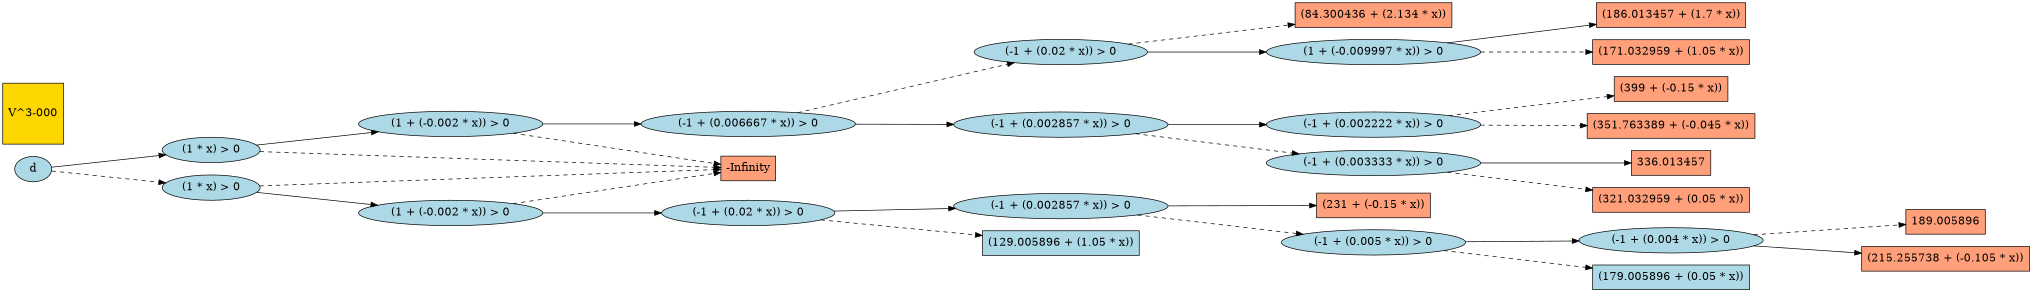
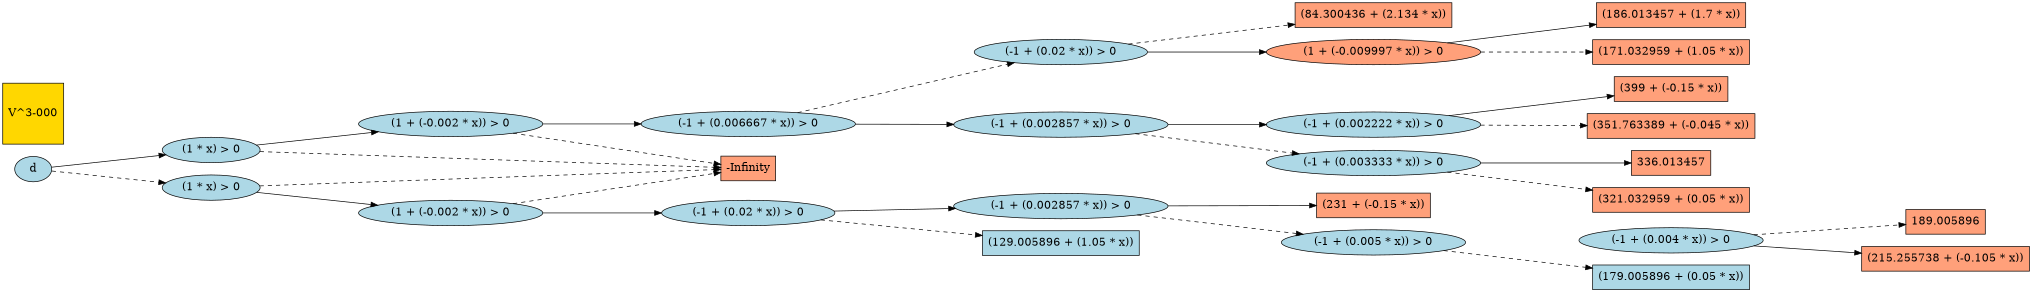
node "(1 + (-0.009997 * x)) > 0": fillcolor lightblue -> lightsalmon
edge "(-1 + (0.002222 * x)) > 0" -> "(399 + (-0.15 * x))": style dashed -> solid
edge "(-1 + (0.005 * x)) > 0" -> "(-1 + (0.004 * x)) > 0": removed
